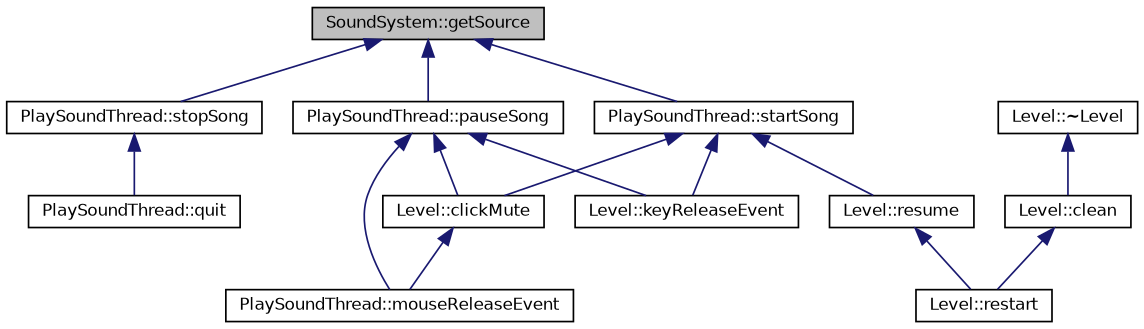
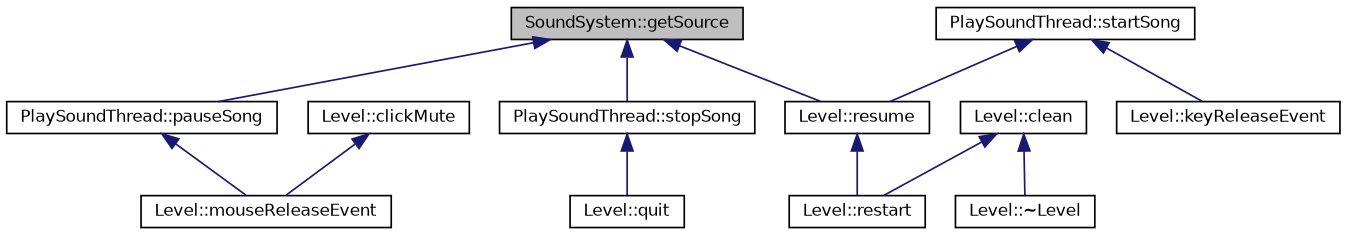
edge "PlaySoundThread::startSong" -> "SoundSystem::getSource": now "Level::resume" -> "SoundSystem::getSource"
edge "Level::keyReleaseEvent" -> "PlaySoundThread::pauseSong": removed
edge "Level::clickMute" -> "PlaySoundThread::startSong": removed
edge "Level::clickMute" -> "PlaySoundThread::pauseSong": removed
edge "Level::clean" -> "Level::~Level": reversed
node "PlaySoundThread::quit": label "PlaySoundThread::quit" -> "Level::quit"
node "PlaySoundThread::mouseReleaseEvent": label "PlaySoundThread::mouseReleaseEvent" -> "Level::mouseReleaseEvent"
